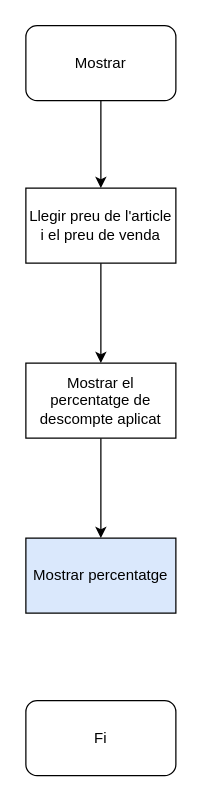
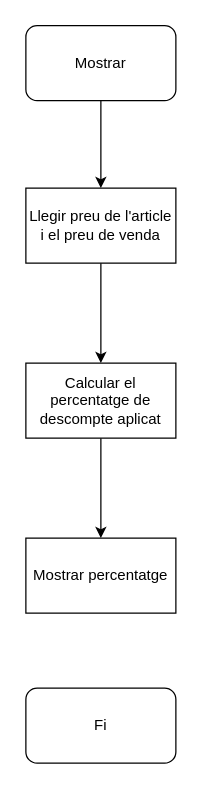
node "Mostrar el percentatge de descompte aplicat": label "Mostrar el percentatge de descompte aplicat" -> "Calcular el percentatge de descompte aplicat"
node "Mostrar percentatge": fillcolor #dae8fc -> #ffffff
node "Fi": moved (101, 738) -> (101, 726)
